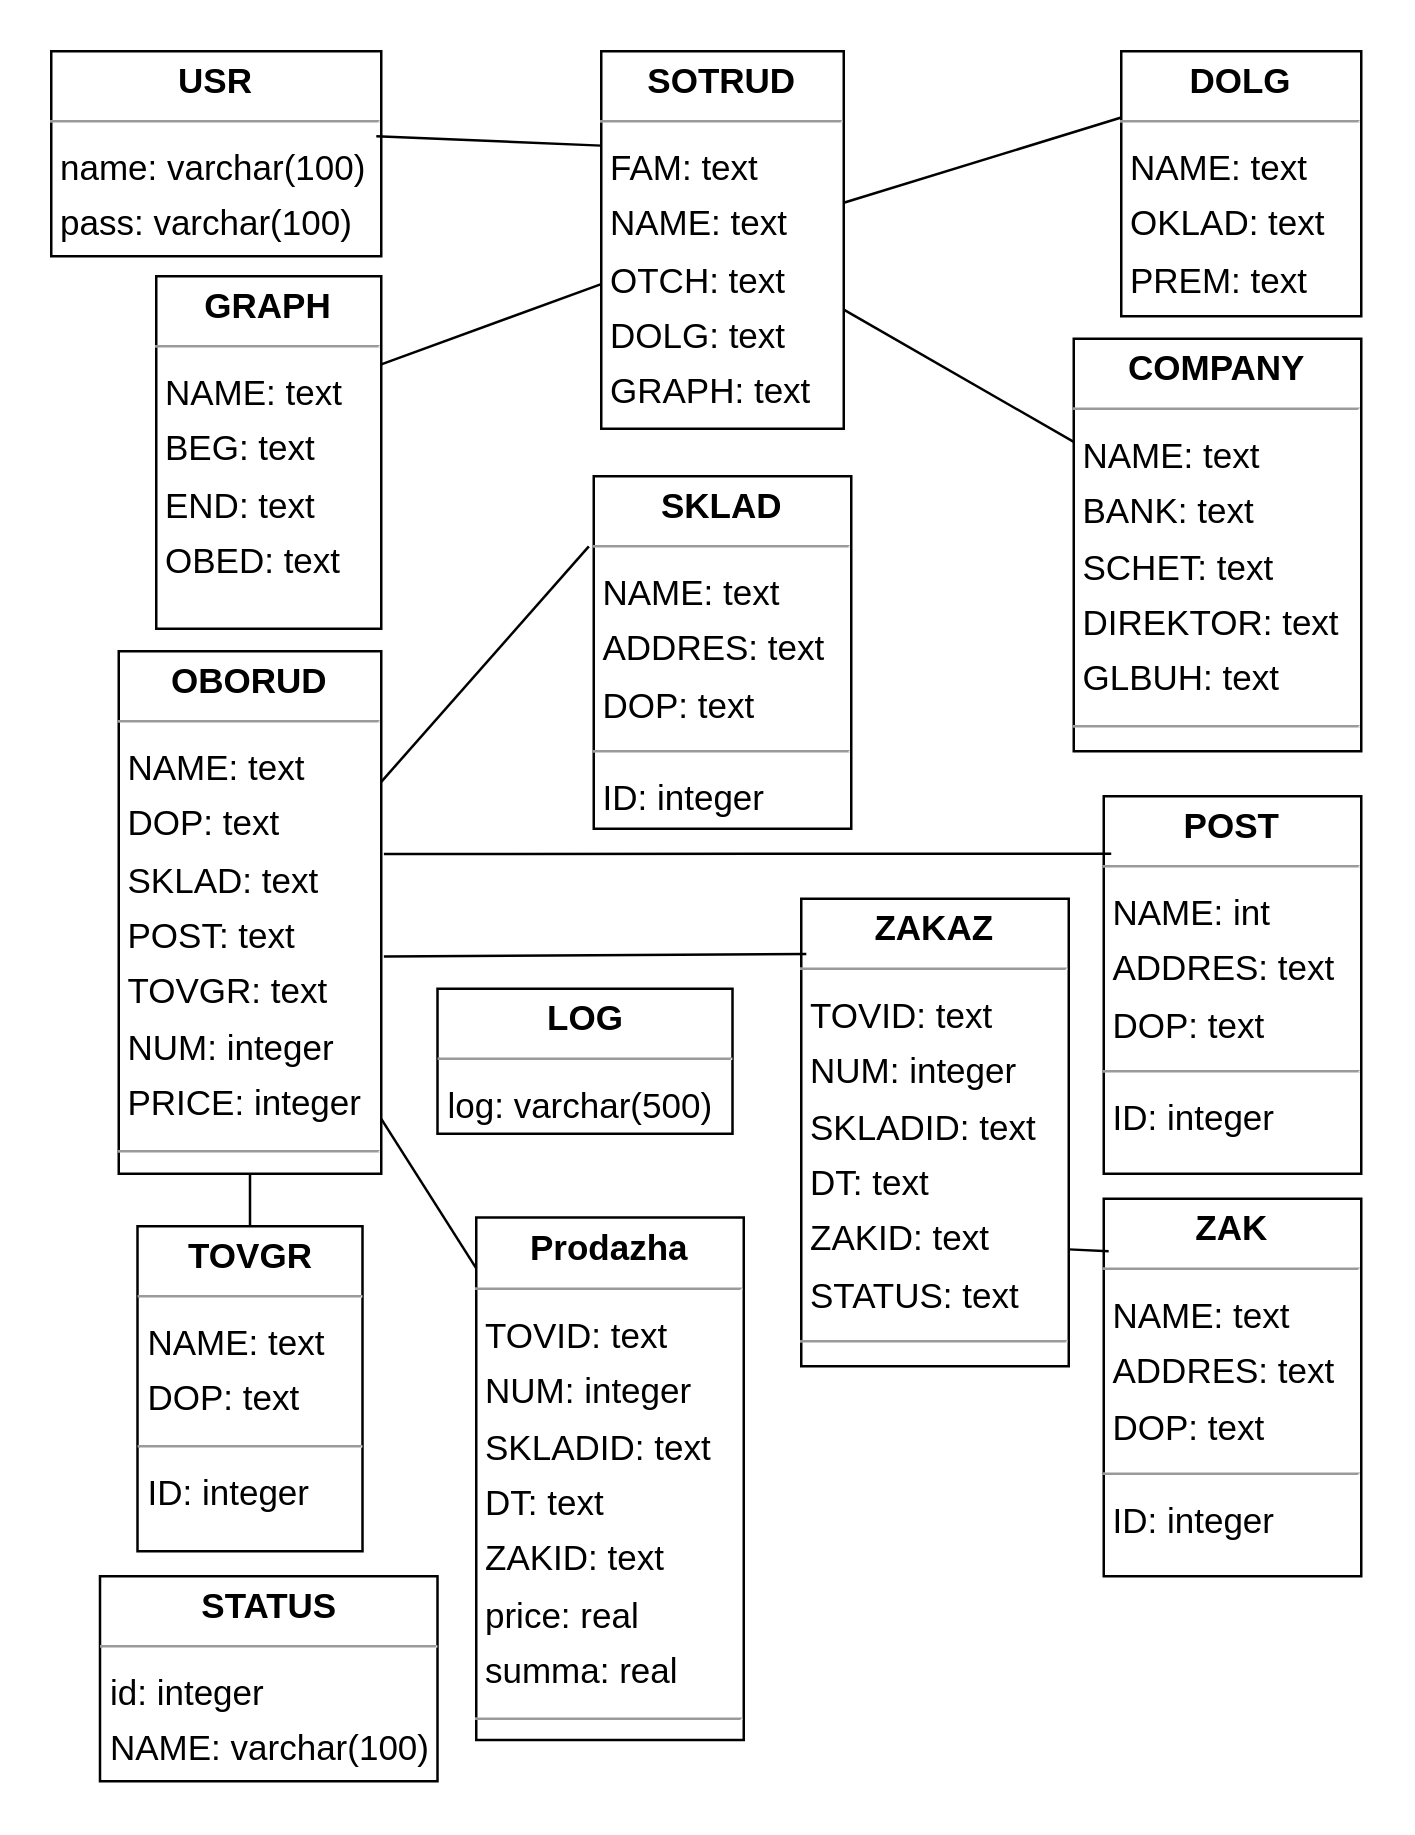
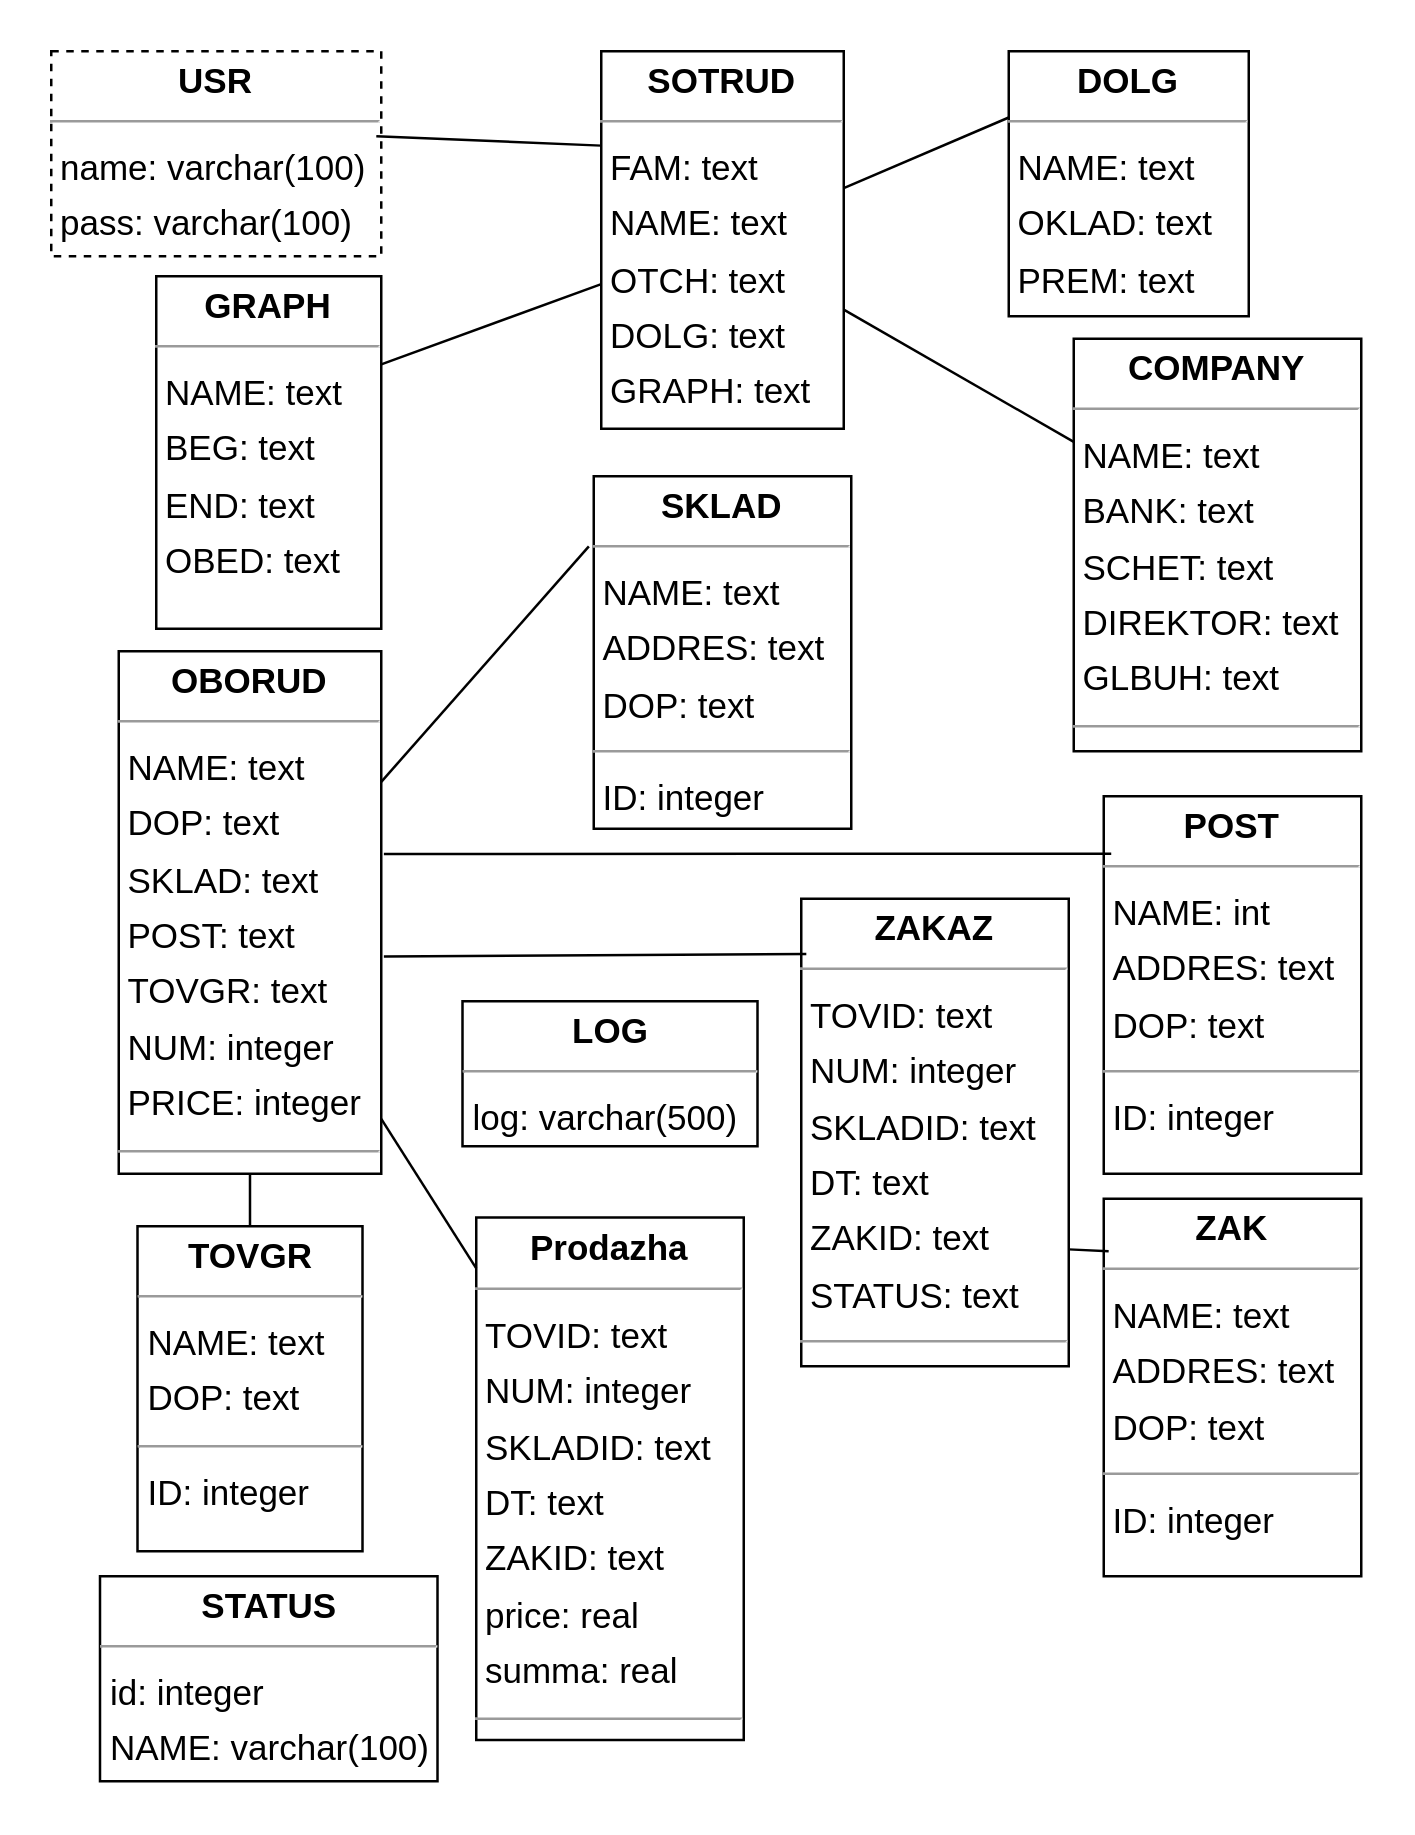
node "USR name: varchar(100) pass: varchar(100)": style solid -> dashed
node "DOLG NAME: text OKLAD: text PREM: text": moved (1241, 184) -> (1129, 184)
node "LOG log: varchar(500)": moved (585, 1061) -> (610, 1074)
